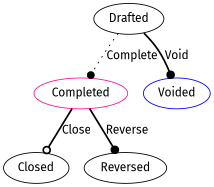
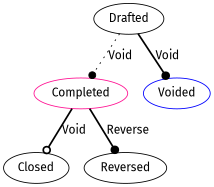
edge "Drafted" -> "Completed": label "Complete" -> "Void"
edge "Completed" -> "Closed": label "Close" -> "Void"
